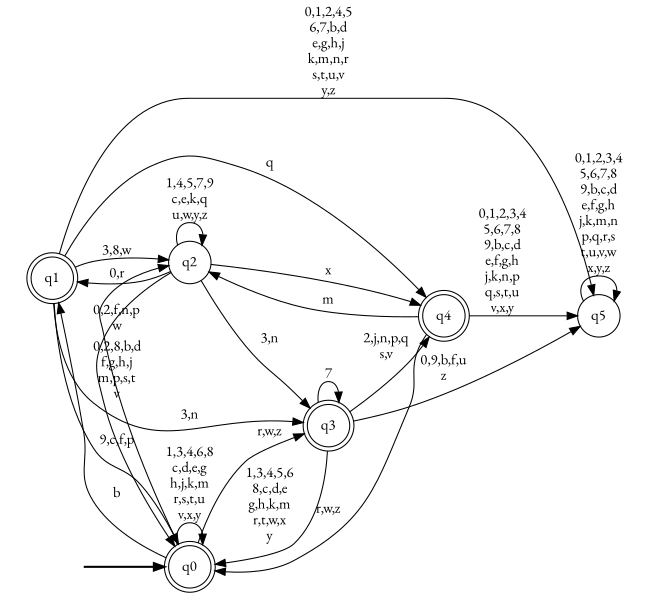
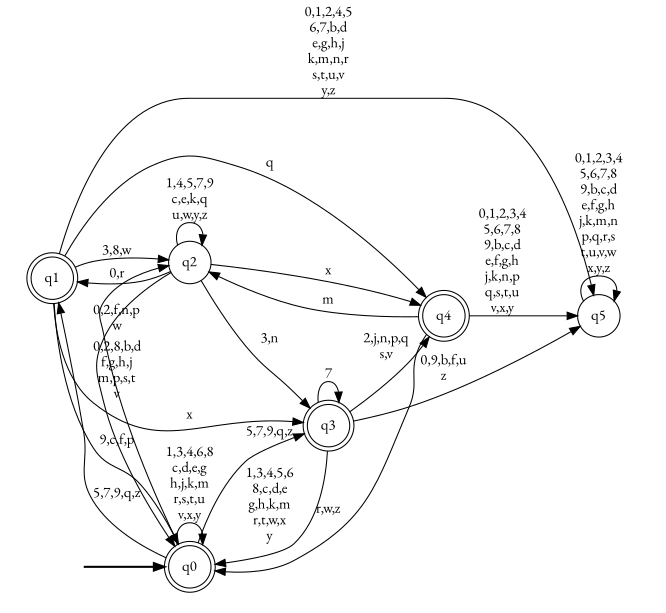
edge "q1" -> "q3": label "3,n" -> "x"
edge "q0" -> "q3": label "r,w,z" -> "5,7,9,q,z"
edge "q0" -> "q1": label "b" -> "5,7,9,q,z"
